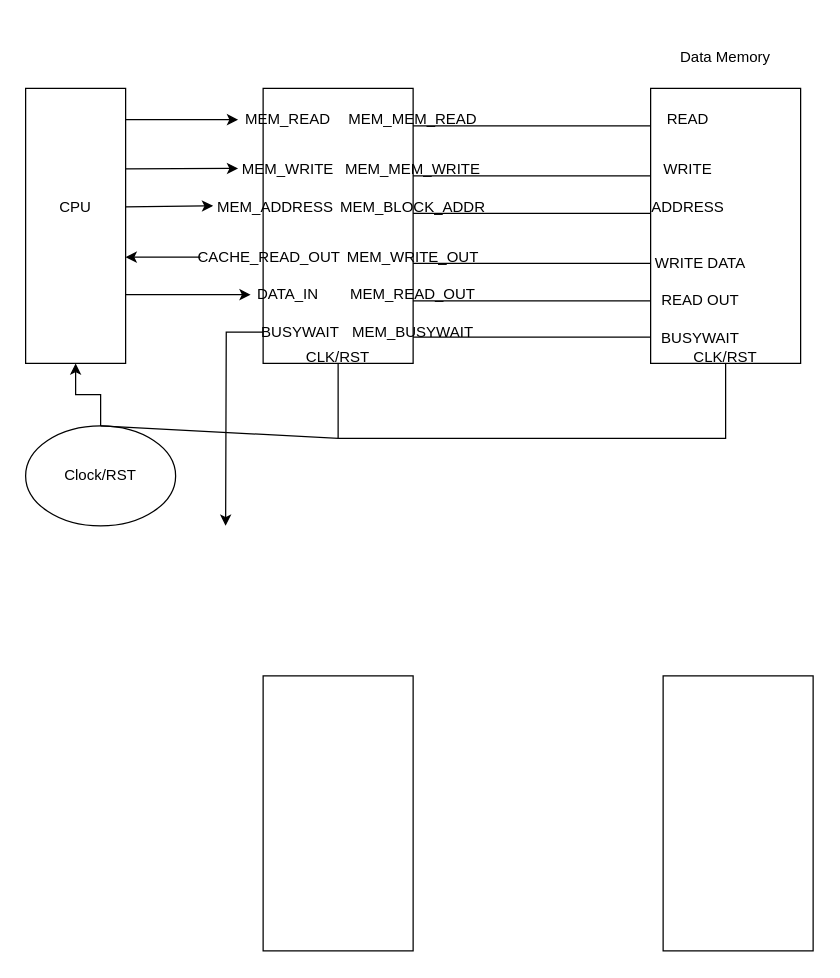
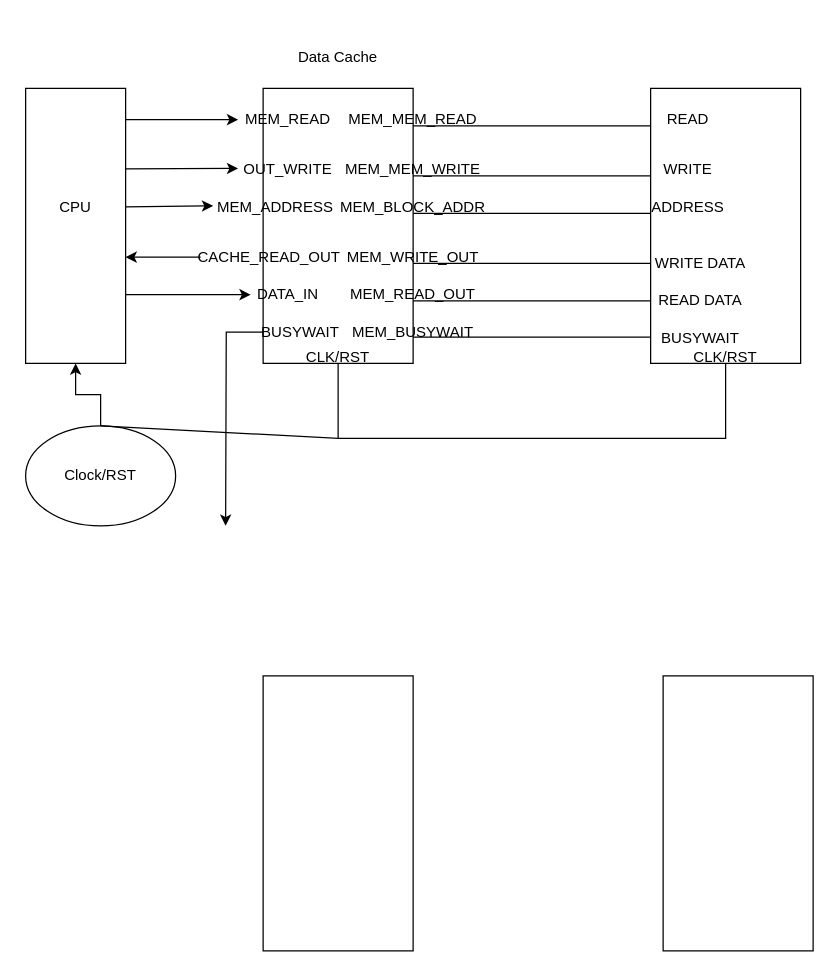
node "Data Cache": added
node "Data Memory": removed
node "MEM_WRITE": label "MEM_WRITE" -> "OUT_WRITE"
node "READ OUT": label "READ OUT" -> "READ DATA"
